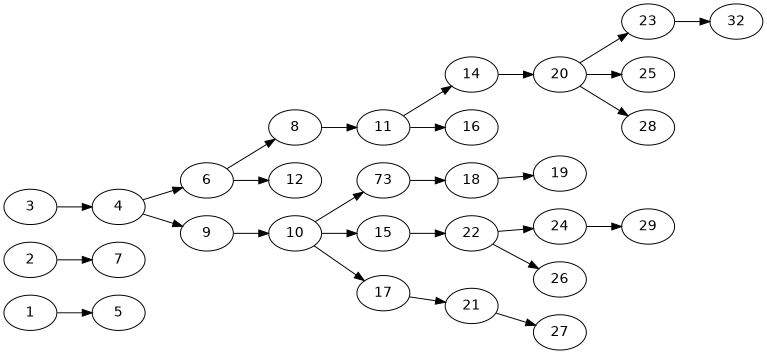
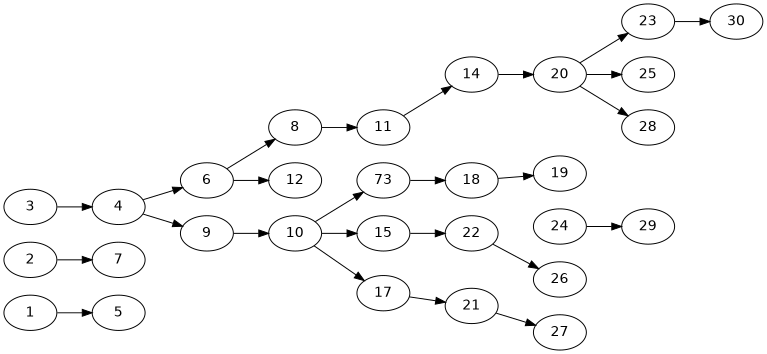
node "32": label "32" -> "30"
node "16": removed
edge "22" -> "24": removed
